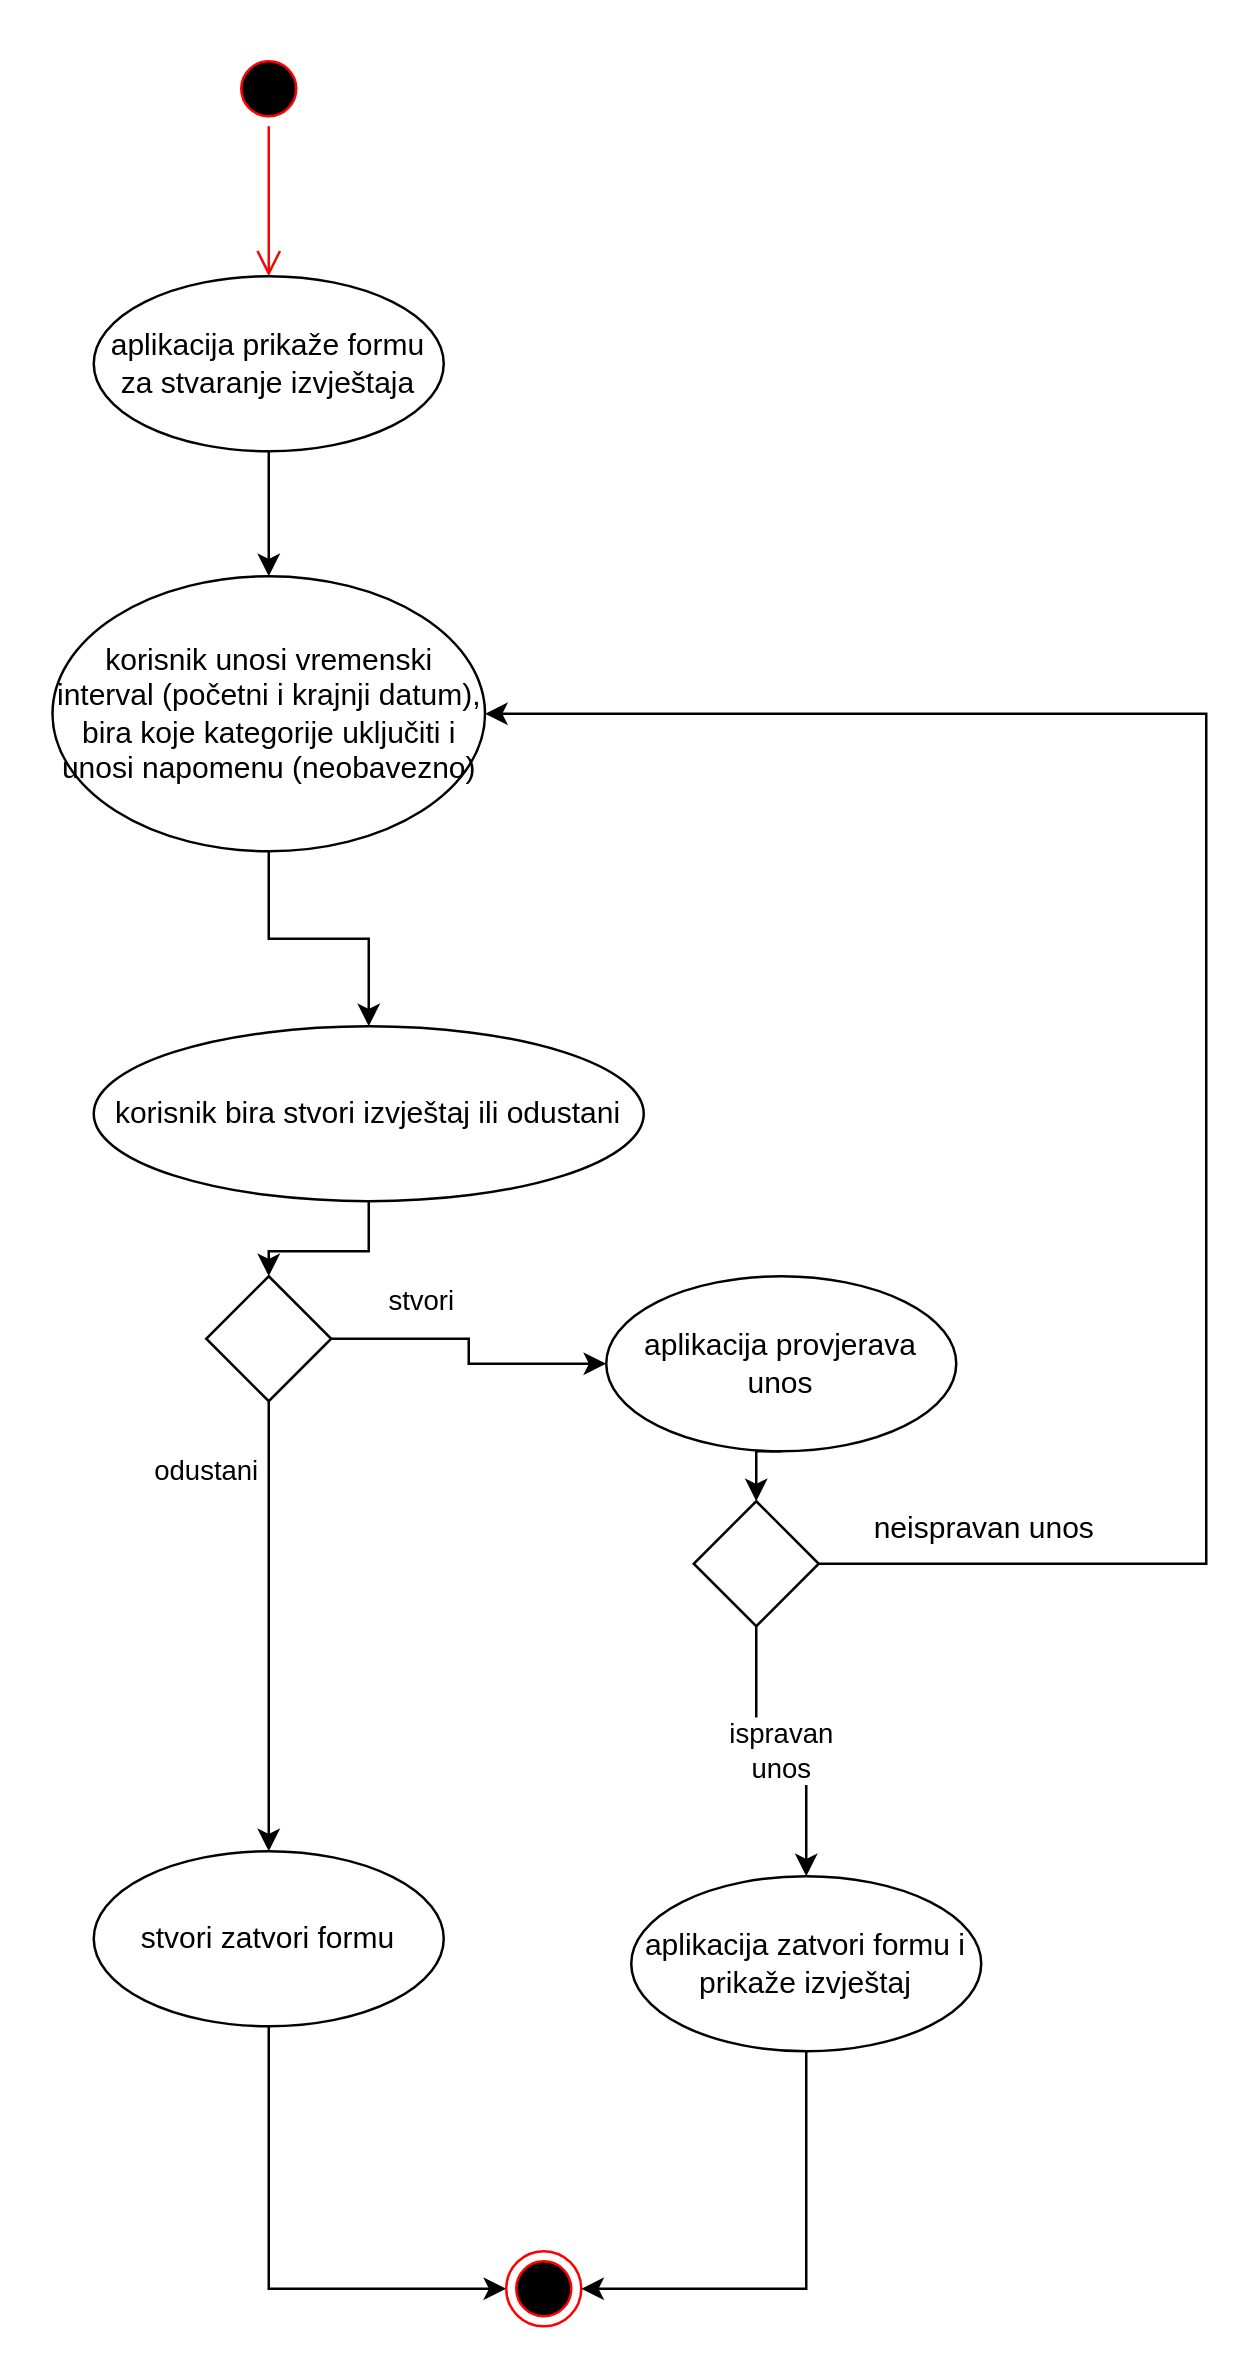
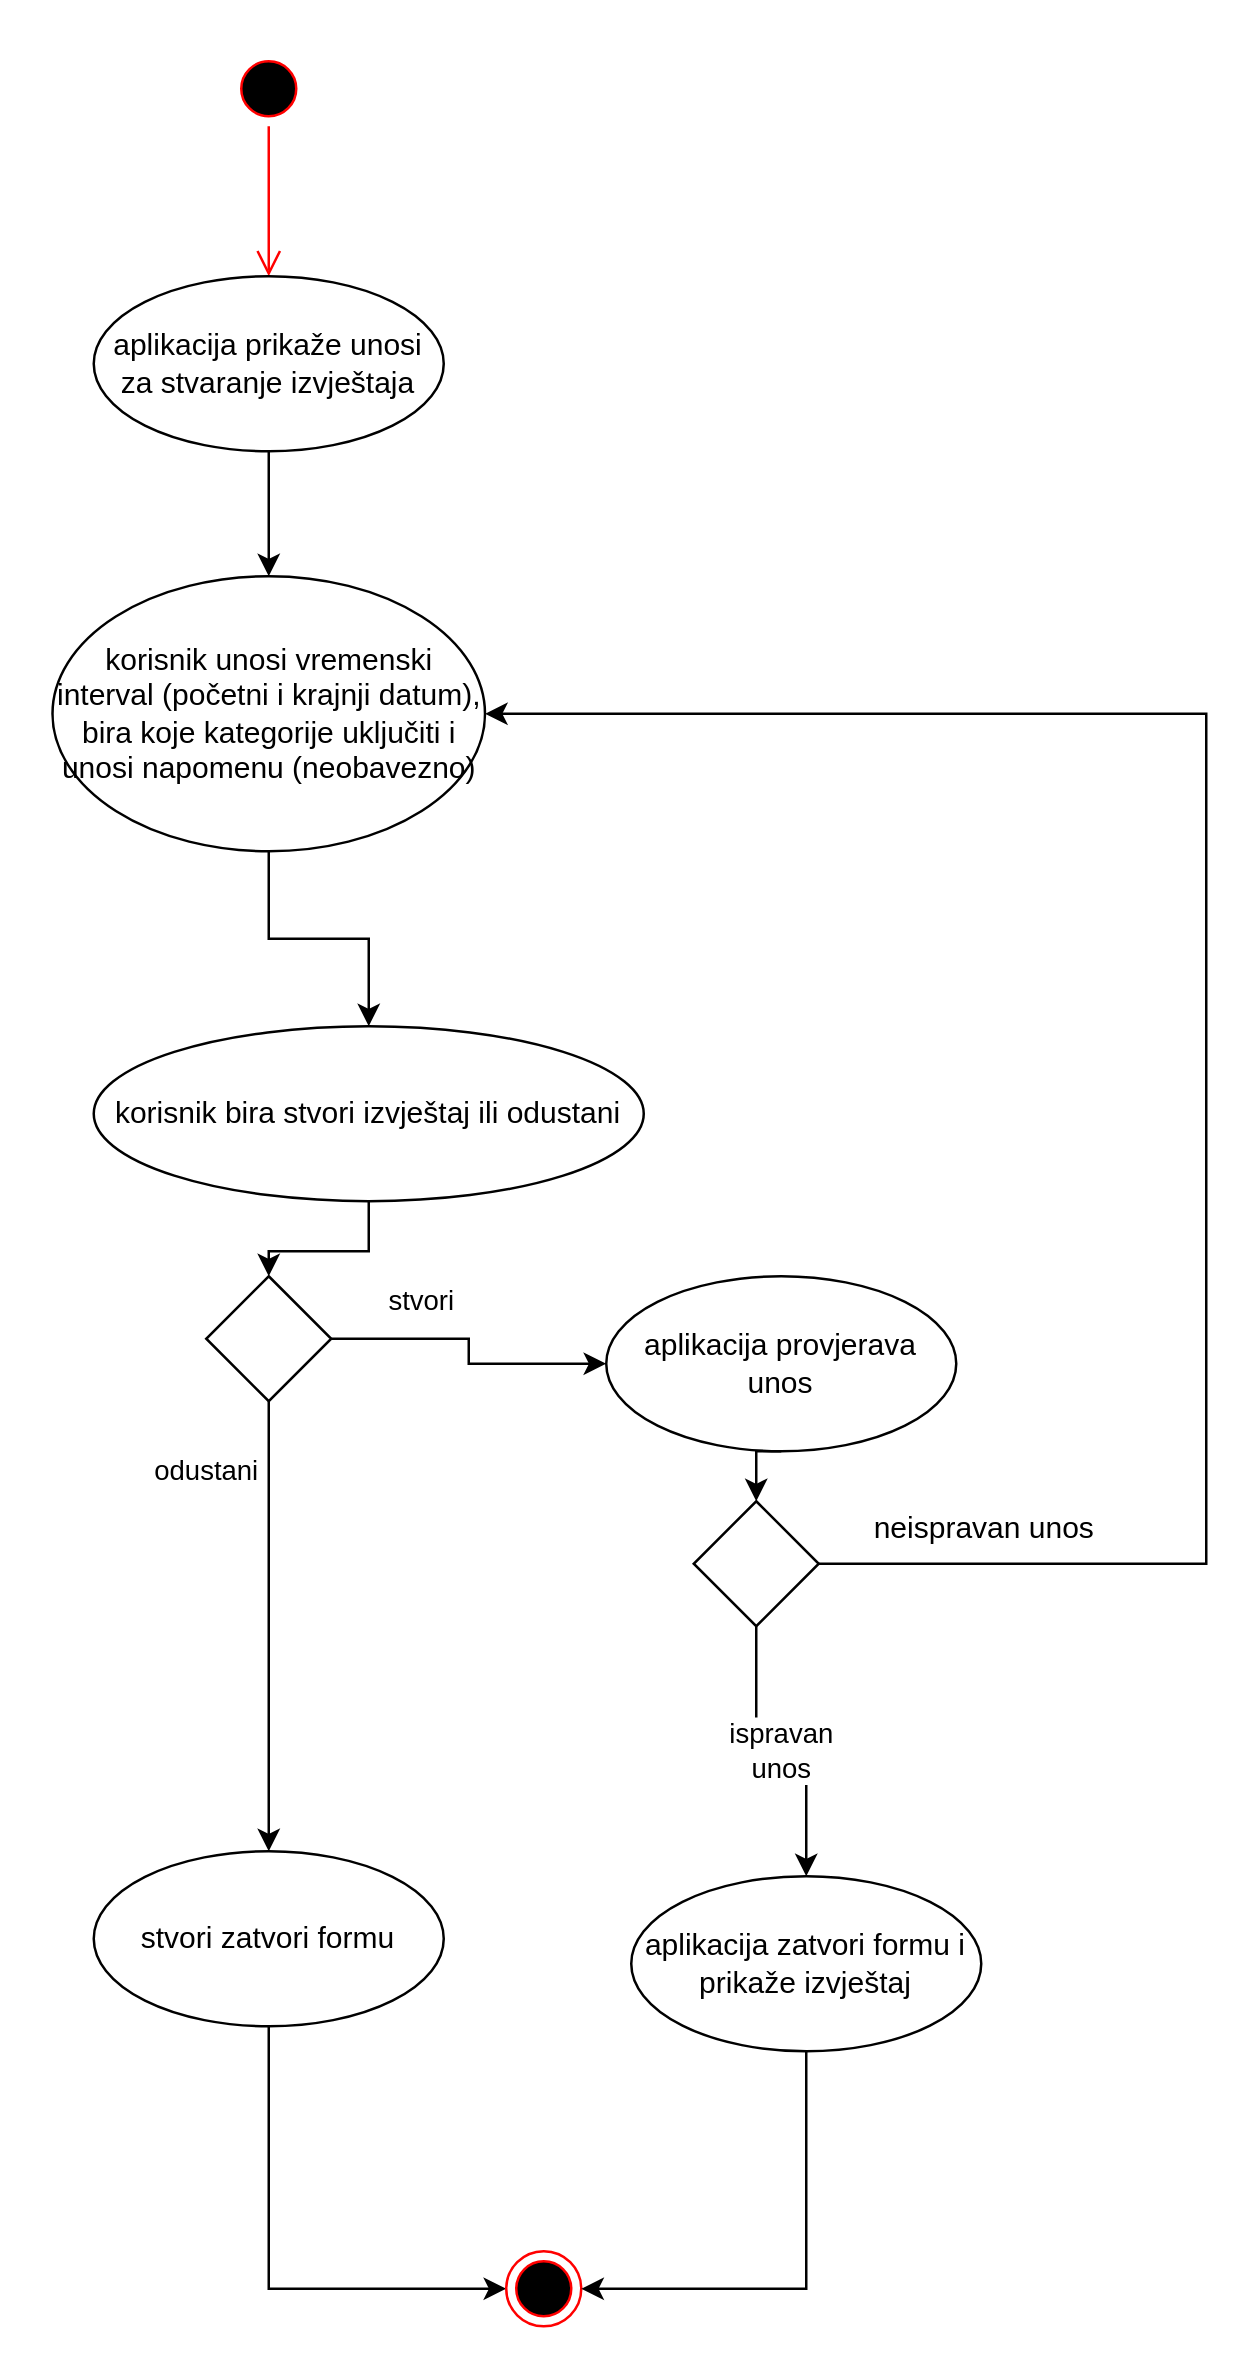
node "aplikacija prikaže formu za stvaranje izvještaja": label "aplikacija prikaže formu za stvaranje izvještaja" -> "aplikacija prikaže unosi za stvaranje izvještaja"
